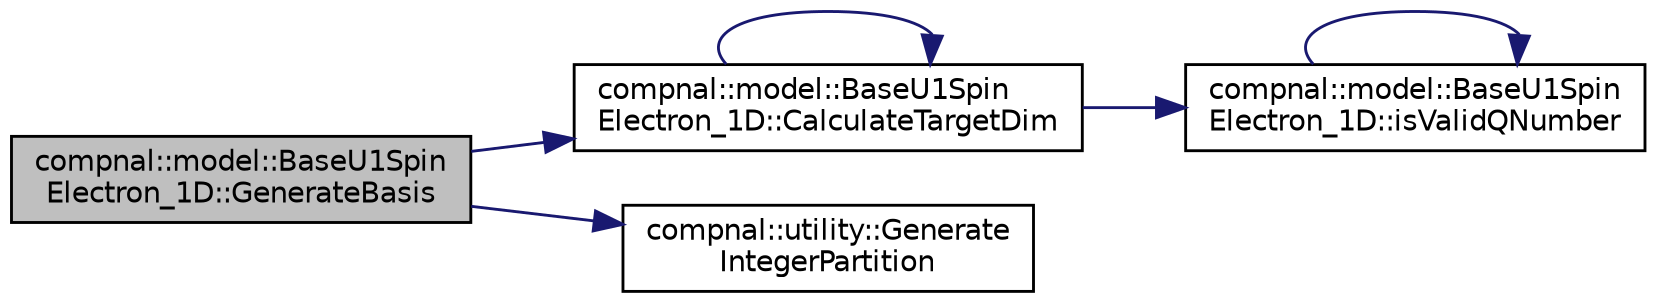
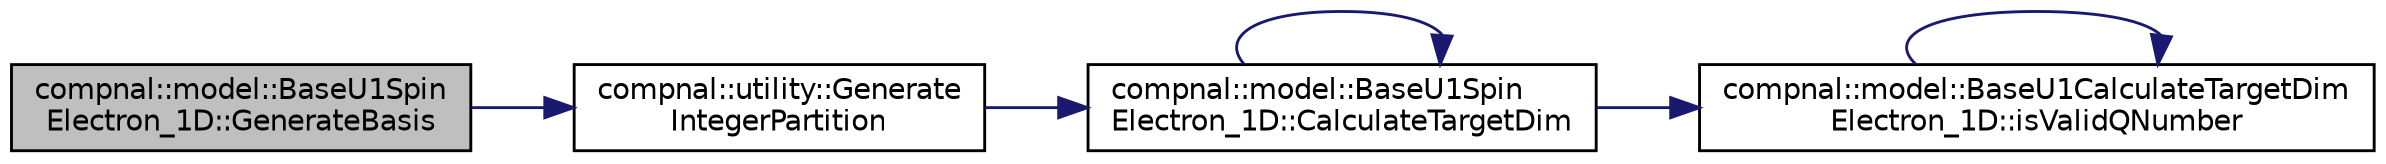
node "compnal::model::BaseU1Spin Electron_1D::isValidQNumber": label "compnal::model::BaseU1Spin Electron_1D::isValidQNumber" -> "compnal::model::BaseU1CalculateTargetDim Electron_1D::isValidQNumber"
edge "compnal::model::BaseU1Spin Electron_1D::GenerateBasis" -> "compnal::model::BaseU1Spin Electron_1D::CalculateTargetDim": now "compnal::utility::Generate IntegerPartition" -> "compnal::model::BaseU1Spin Electron_1D::CalculateTargetDim"
